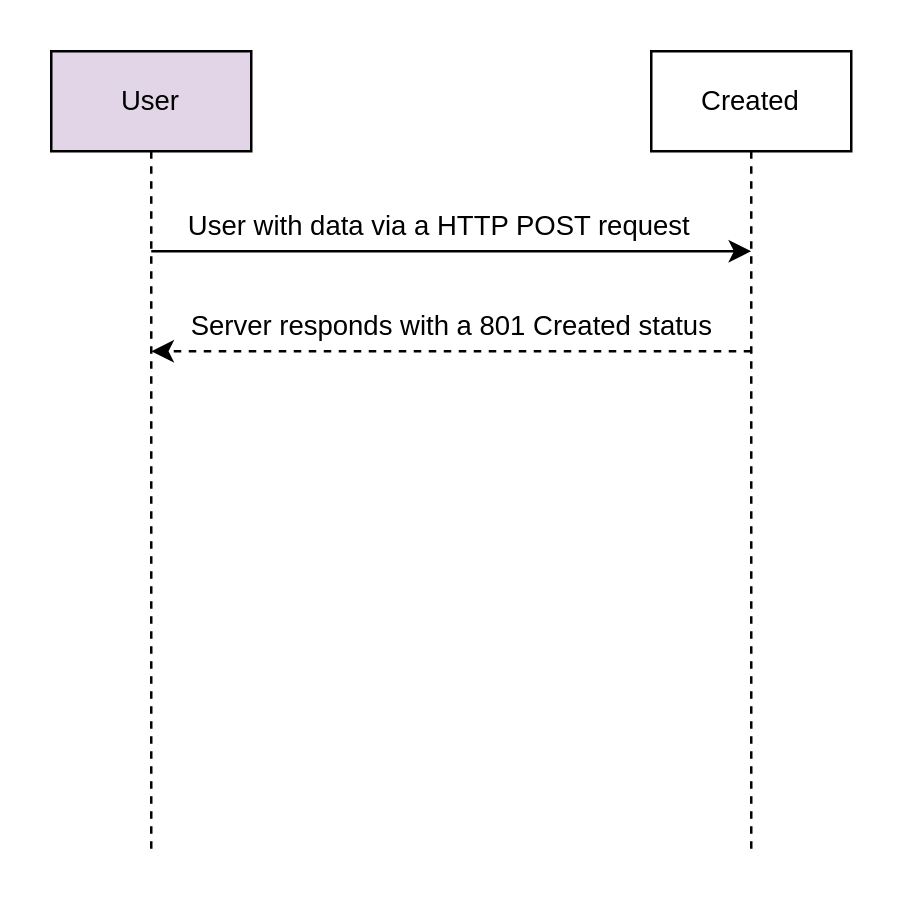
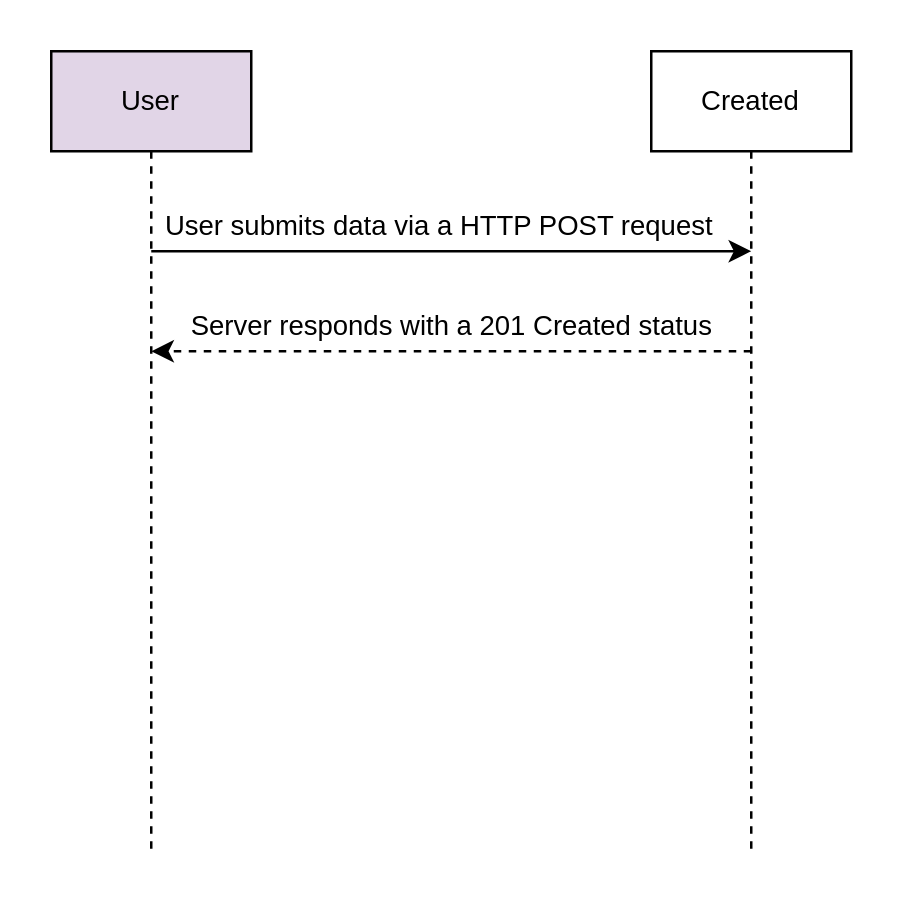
node "User with data via a HTTP POST request": label "User with data via a HTTP POST request" -> "User submits data via a HTTP POST request"
node "Server responds with a 801 Created status": label "Server responds with a 801 Created status" -> "Server responds with a 201 Created status"
